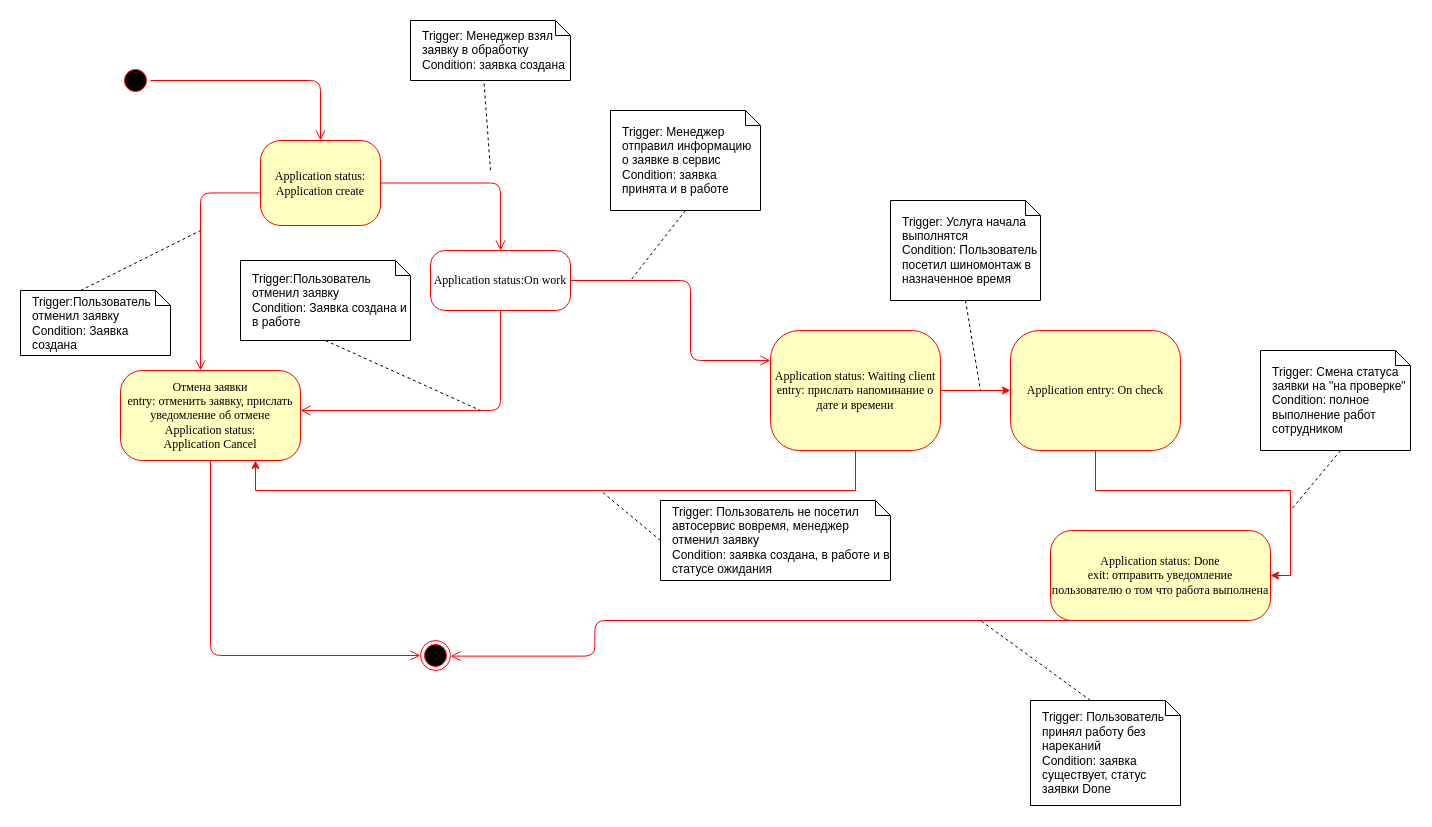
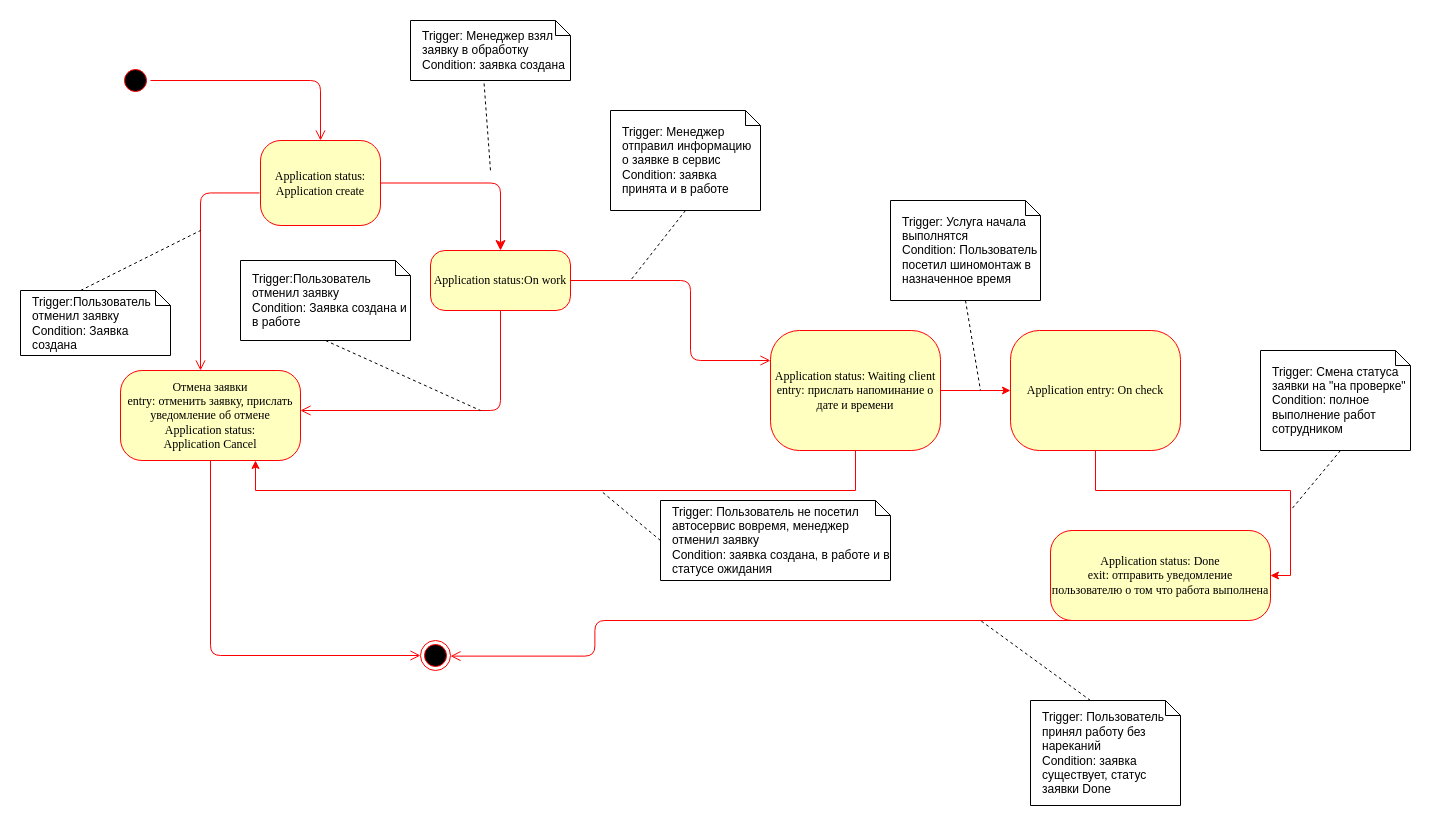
edge "Application status: Application create" -> "Application status:On work": arrowhead open -> classic
node "Application status:On work": fillcolor #ffffff -> #ffffc0
